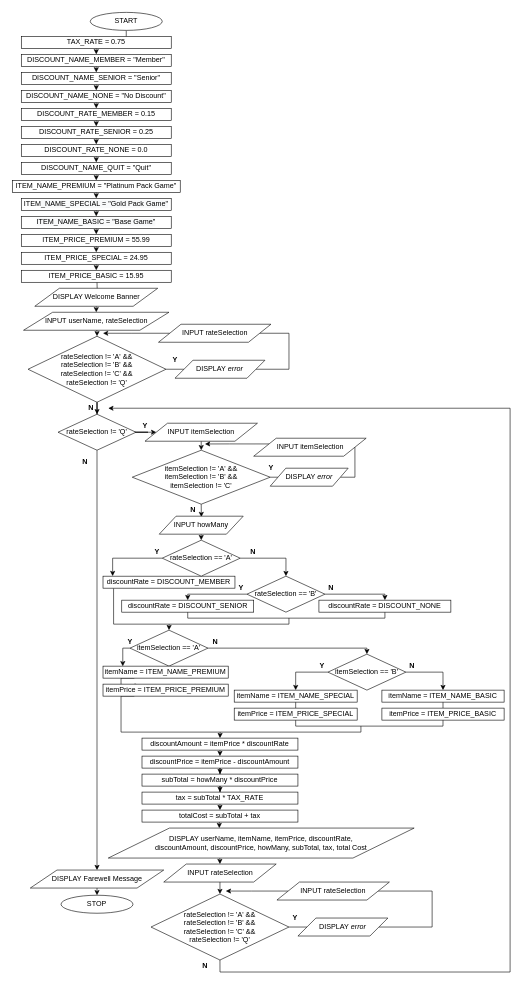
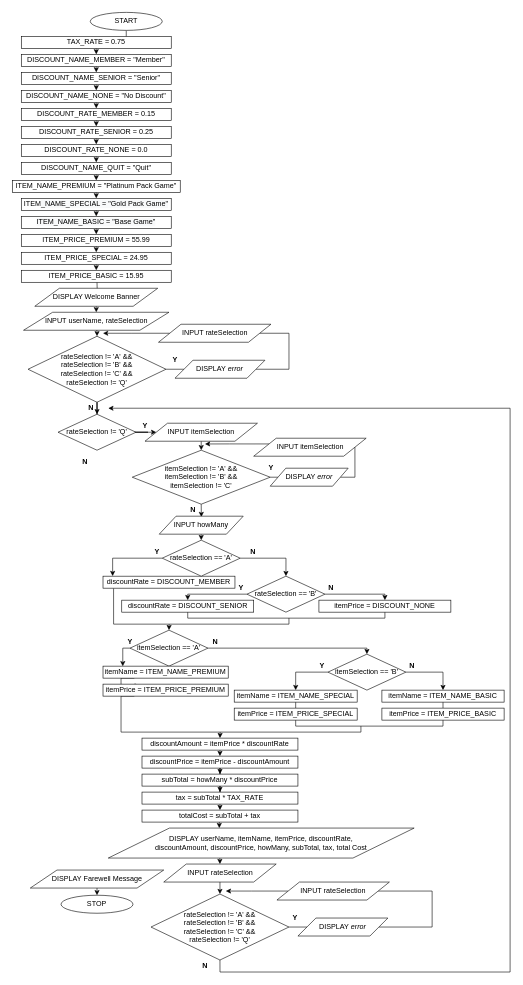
node "discountRate = DISCOUNT_NONE": label "discountRate = DISCOUNT_NONE" -> "itemPrice = DISCOUNT_NONE"
edge "rateSelection != 'Q'" -> "DISPLAY Farewell Message": removed
